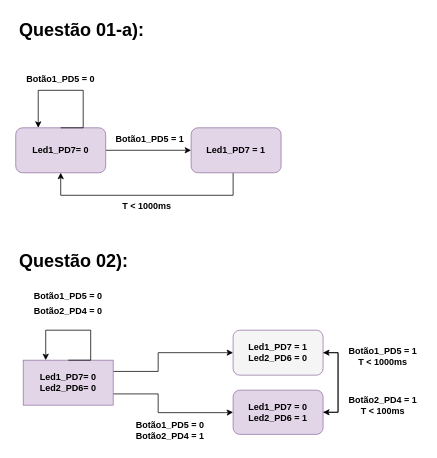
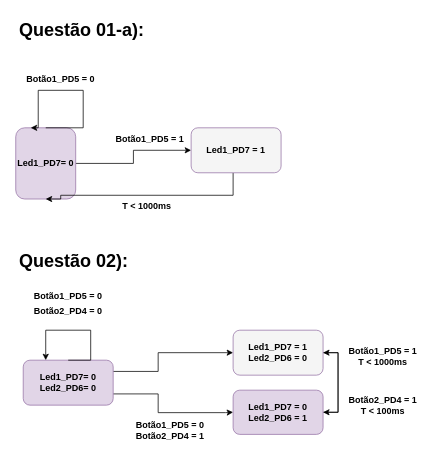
node "Led1_PD7= 0": size 90x45 -> 60x71
node "Led1_PD7 = 1": fillcolor #e1d5e7 -> #f5f5f5
node "Led1_PD7= 0 Led2_PD6= 0": shape rectangle -> rounded rectangle
